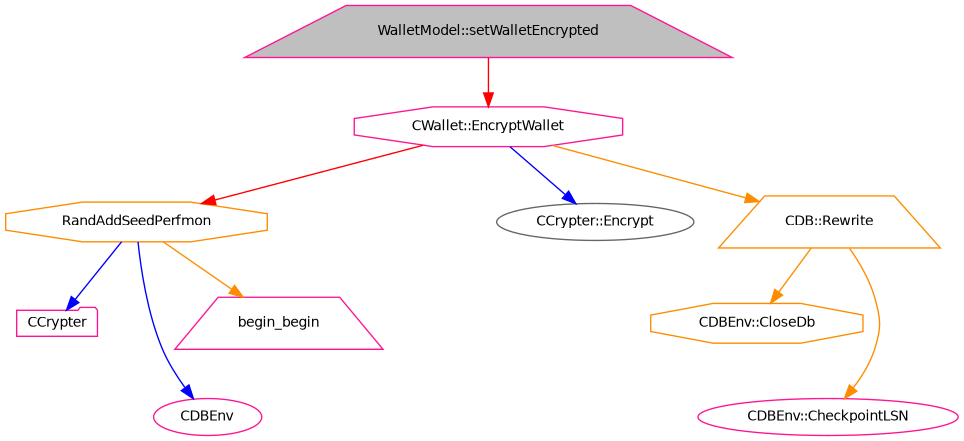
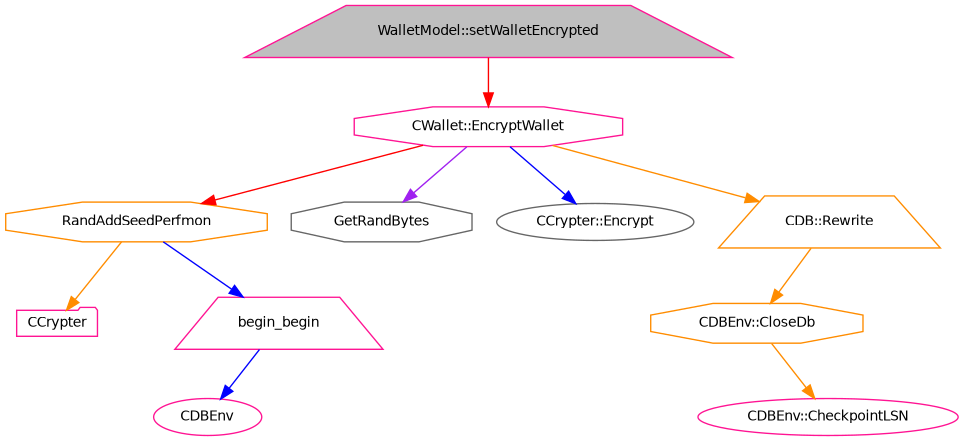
node "GetRandBytes": added
edge "RandAddSeedPerfmon" -> "begin_begin": color darkorange -> blue
edge "RandAddSeedPerfmon" -> "CCrypter": color blue -> darkorange
edge "RandAddSeedPerfmon" -> "CDBEnv": now "begin_begin" -> "CDBEnv"
edge "CDB::Rewrite" -> "CDBEnv::CheckpointLSN": now "CDBEnv::CloseDb" -> "CDBEnv::CheckpointLSN"
